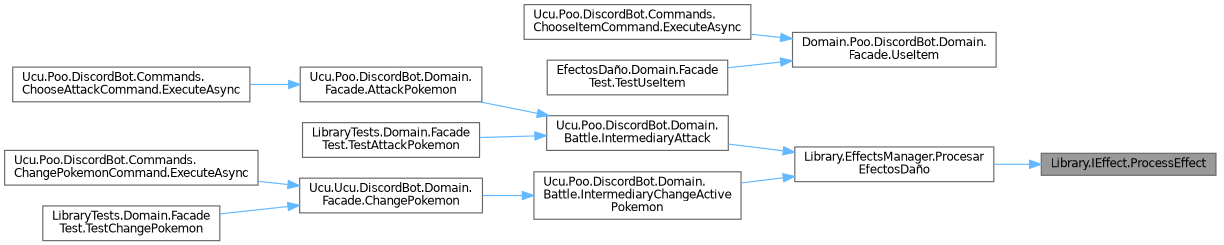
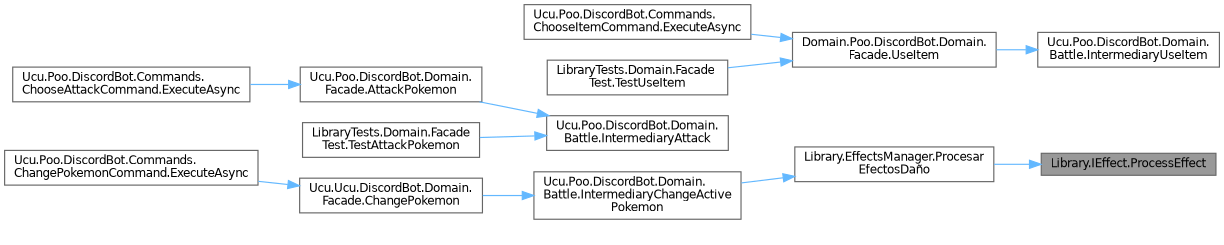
node "Ucu.Poo.DiscordBot.Domain. Battle.IntermediaryUseItem": added
node "EfectosDaño.Domain.Facade Test.TestUseItem": label "EfectosDaño.Domain.Facade Test.TestUseItem" -> "LibraryTests.Domain.Facade Test.TestUseItem"
edge "Ucu.Poo.DiscordBot.Domain. Battle.IntermediaryAttack" -> "Library.EffectsManager.Procesar EfectosDaño": removed
node "LibraryTests.Domain.Facade Test.TestChangePokemon": removed
